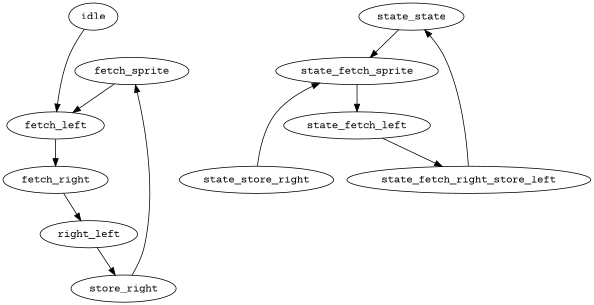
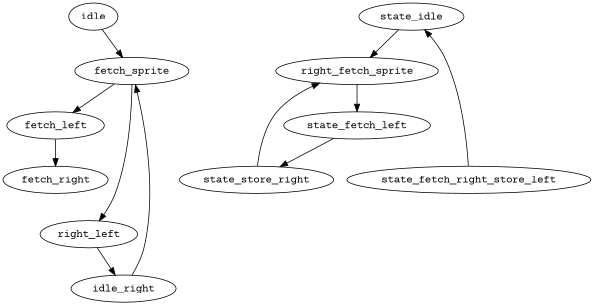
node "state_state": label "state_state" -> "state_idle"
edge "idle" -> "fetch_left": now "idle" -> "fetch_sprite"
node "state_fetch_sprite": label "state_fetch_sprite" -> "right_fetch_sprite"
edge "state_fetch_left" -> "state_fetch_right_store_left": now "state_fetch_left" -> "state_store_right"
edge "fetch_right" -> "right_left": now "fetch_sprite" -> "right_left"
node "store_right": label "store_right" -> "idle_right"
